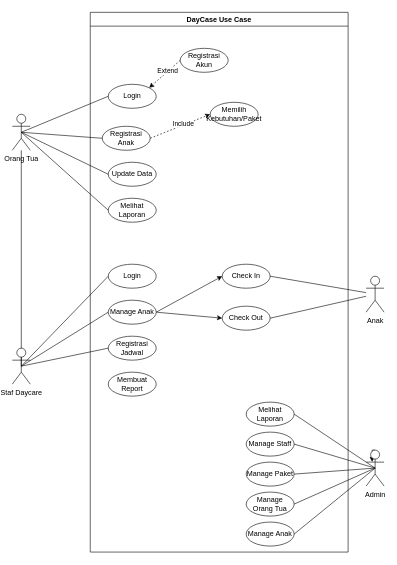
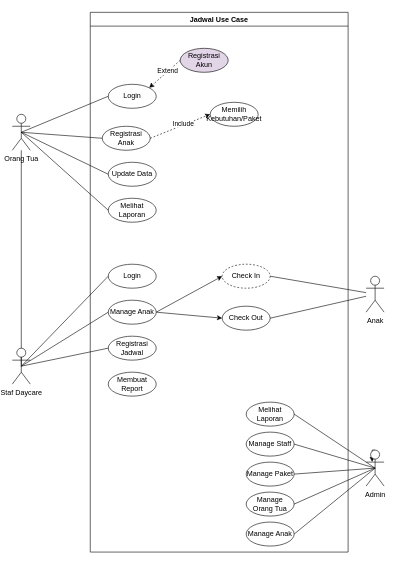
node "DayCase Use Case": label "DayCase Use Case" -> "Jadwal Use Case"
node "Registrasi Akun": fillcolor #ffffff -> #e1d5e7
node "Check In": style solid -> dashed
